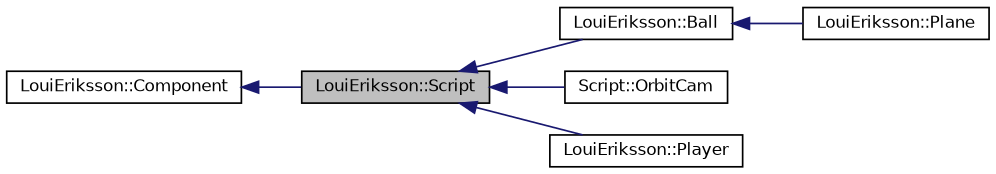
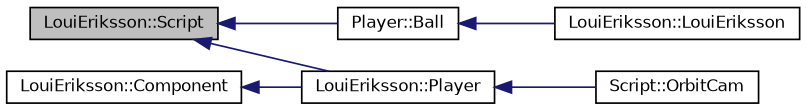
node "LouiEriksson::Ball": label "LouiEriksson::Ball" -> "Player::Ball"
node "LouiEriksson::Plane": label "LouiEriksson::Plane" -> "LouiEriksson::LouiEriksson"
edge "LouiEriksson::Script" -> "LouiEriksson::Component": now "LouiEriksson::Player" -> "LouiEriksson::Component"
edge "Script::OrbitCam" -> "LouiEriksson::Script": now "Script::OrbitCam" -> "LouiEriksson::Player"
